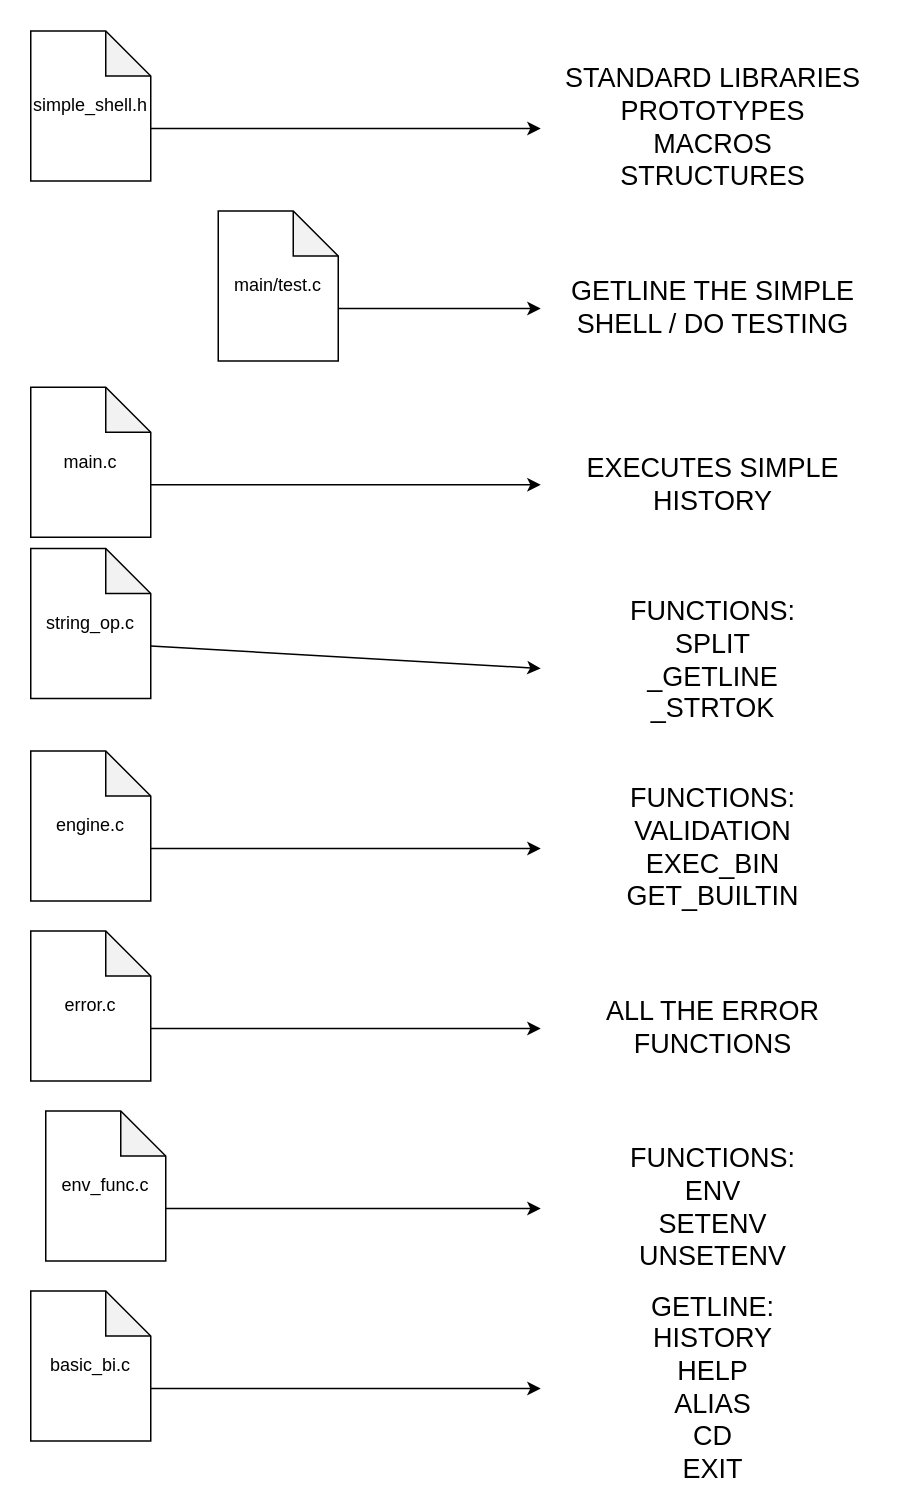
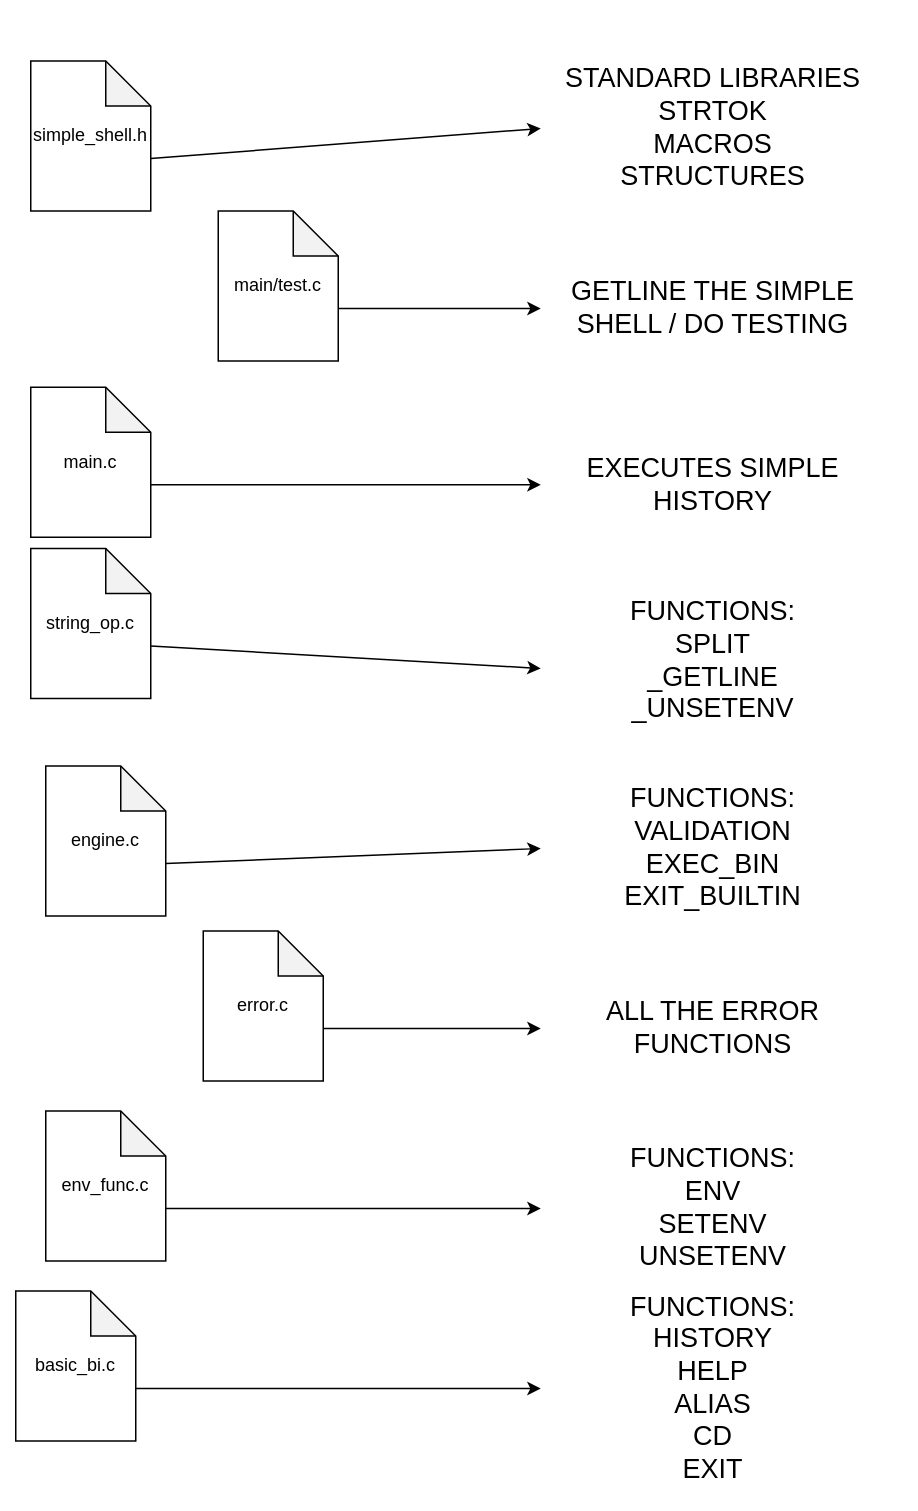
node "simple_shell.h": moved (91, 106) -> (91, 136)
node "STANDARD LIBRARIESPROTOTYPESMACROSSTRUCTURES": label "STANDARD LIBRARIESPROTOTYPESMACROSSTRUCTURES" -> "STANDARD LIBRARIESSTRTOKMACROSSTRUCTURES"
node "FUNCTIONS: SPLIT _GETLINE _STRTOK": label "FUNCTIONS: SPLIT _GETLINE _STRTOK" -> "FUNCTIONS: SPLIT _GETLINE _UNSETENV"
node "engine.c": moved (91, 826) -> (106, 841)
node "FUNCTIONS: VALIDATION EXEC_BIN GET_BUILTIN": label "FUNCTIONS: VALIDATION EXEC_BIN GET_BUILTIN" -> "FUNCTIONS: VALIDATION EXEC_BIN EXIT_BUILTIN"
node "error.c": moved (91, 1006) -> (263, 1006)
node "basic_bi.c": moved (91, 1366) -> (76, 1366)
node "GETLINE: HISTORY HELP ALIAS CD EXIT": label "GETLINE: HISTORY HELP ALIAS CD EXIT" -> "FUNCTIONS: HISTORY HELP ALIAS CD EXIT"
